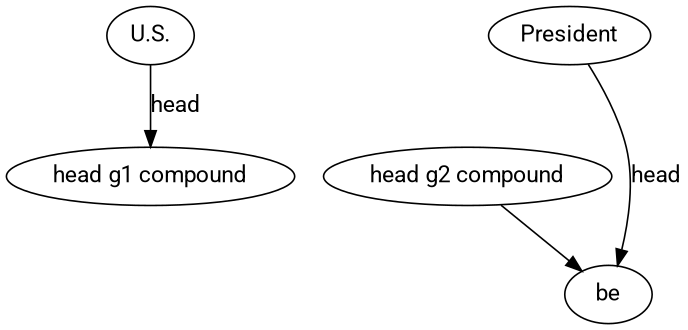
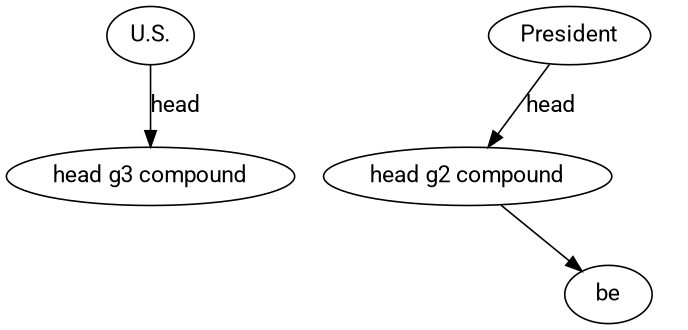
edge "President" -> "be": now "President" -> "head g2 compound"
node "head g1 compound": label "head g1 compound" -> "head g3 compound"
